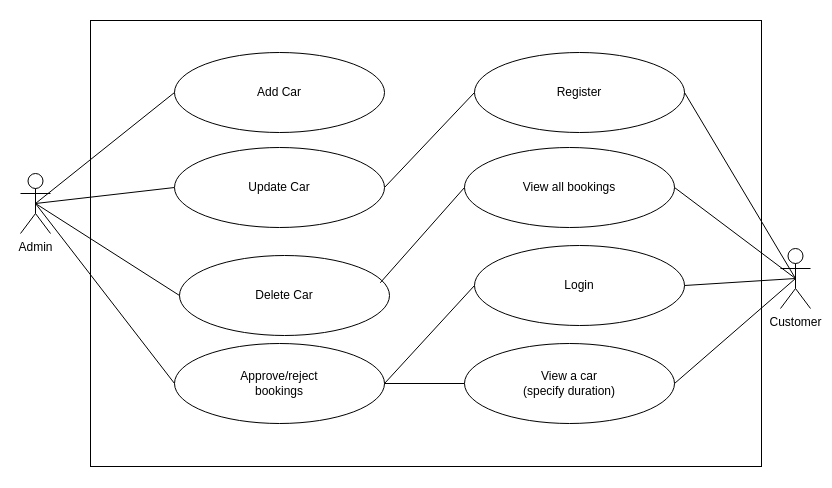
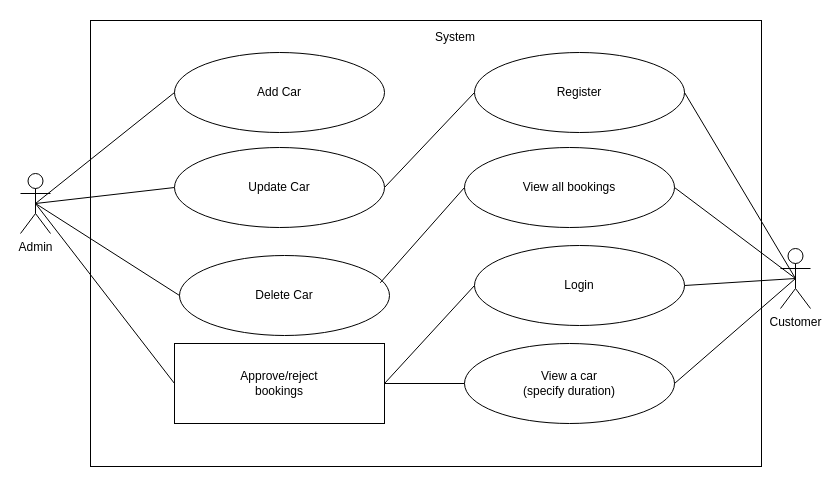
node "System": added
node "Approve/reject bookings": shape ellipse -> rectangle
